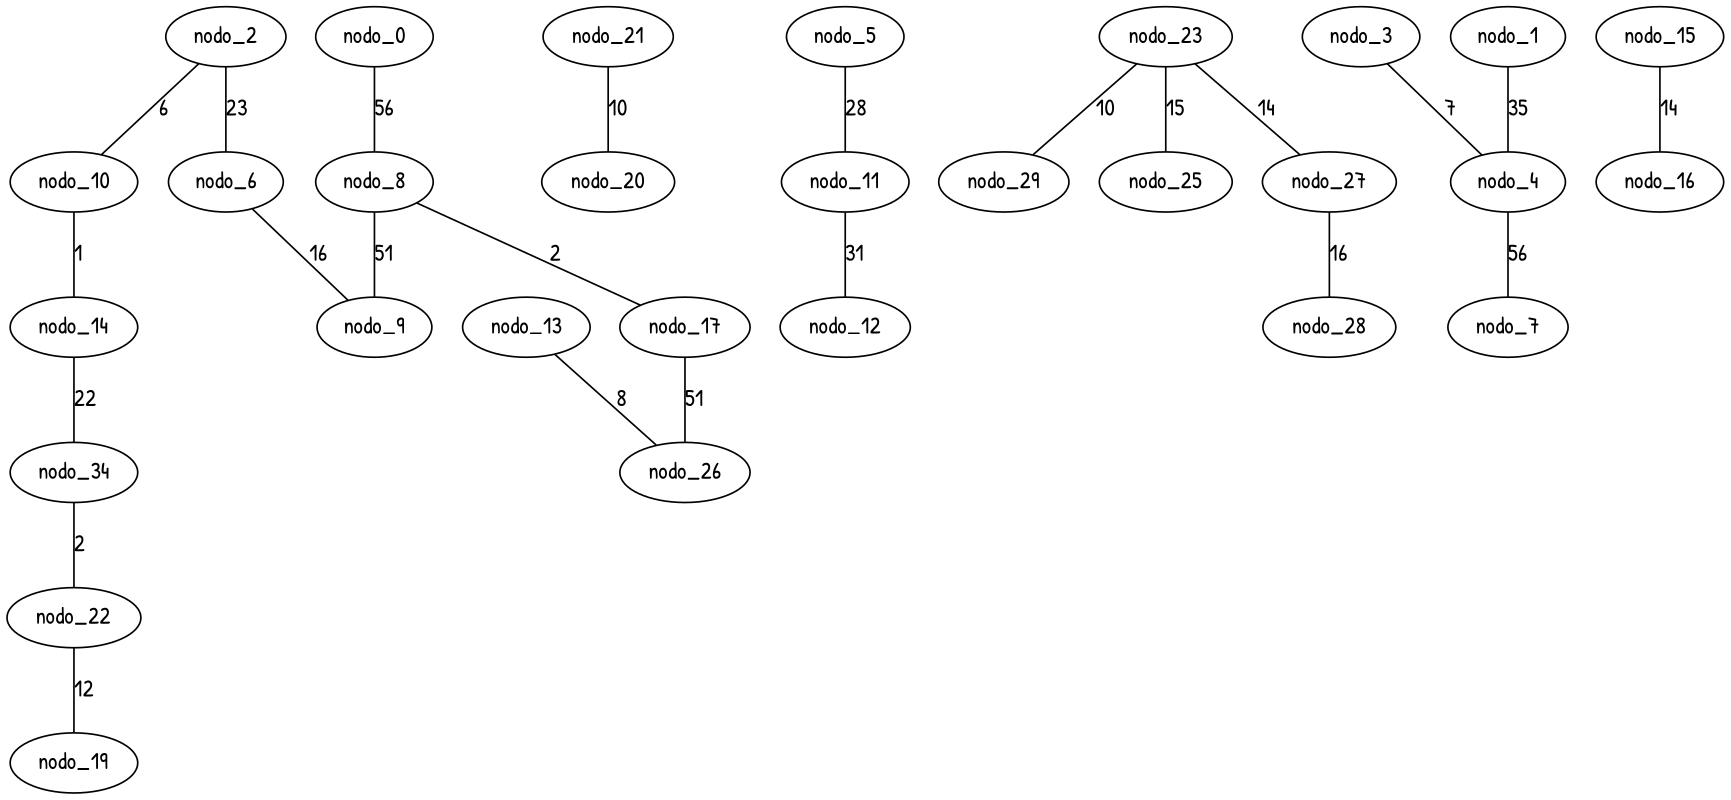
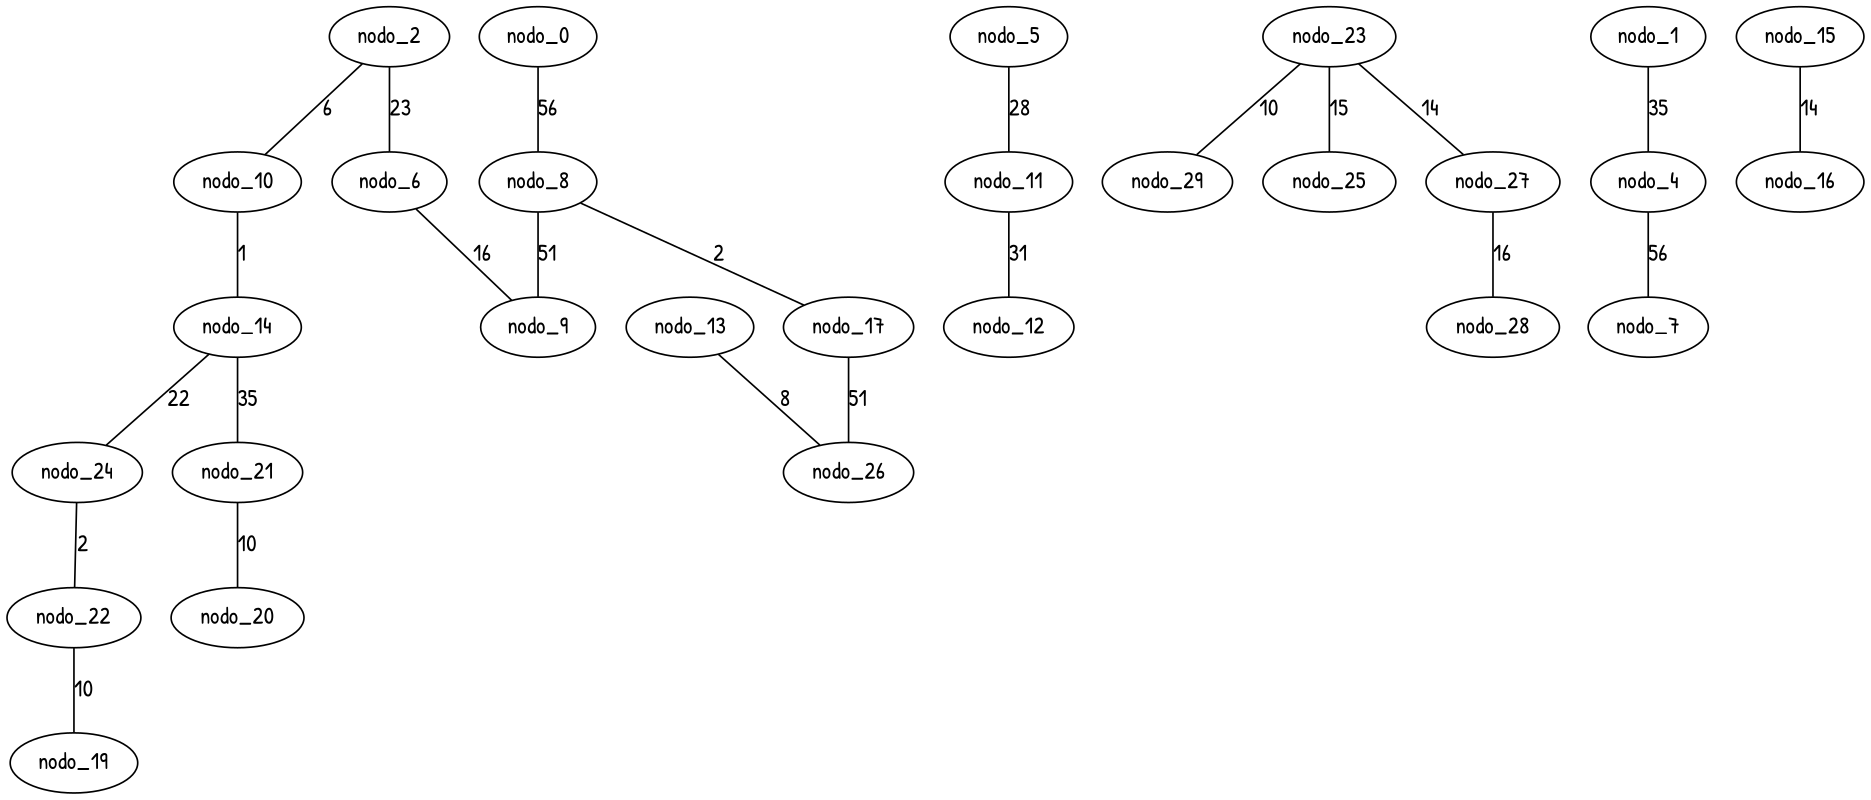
node "nodo_3": removed
edge "nodo_14" -- "nodo_21": added, label "35"
node "nodo_34": label "nodo_34" -> "nodo_24"
edge "nodo_22" -- "nodo_19": label "12" -> "10"
